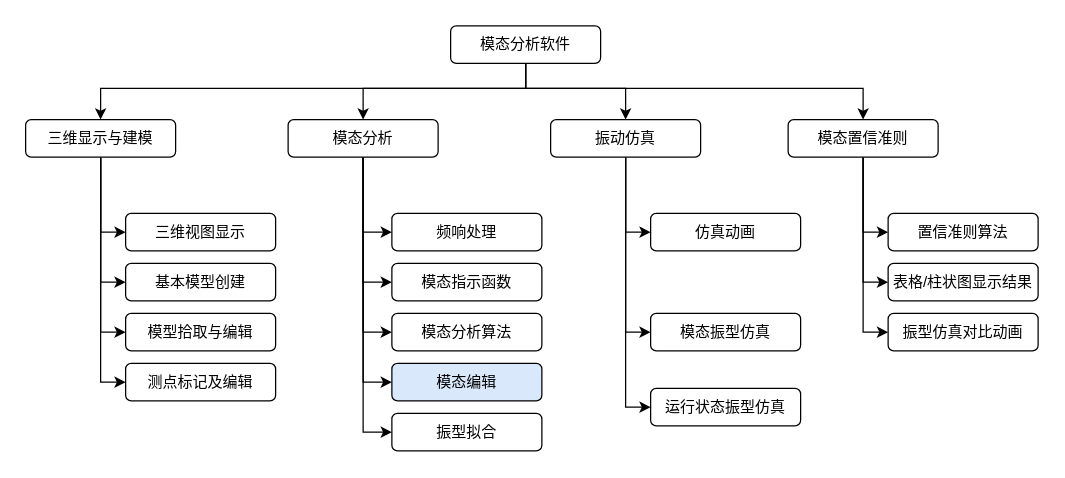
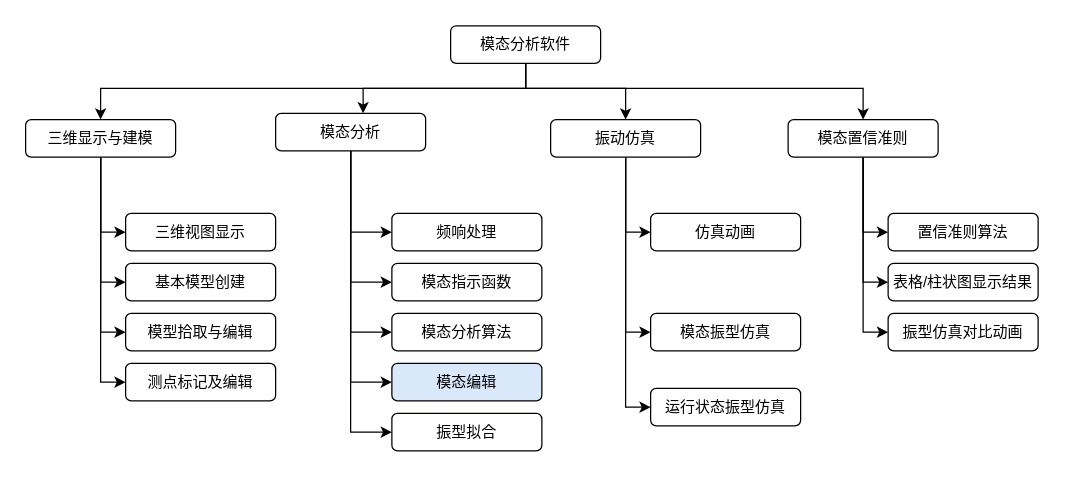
node "模态分析": moved (363, 138) -> (351, 132)
